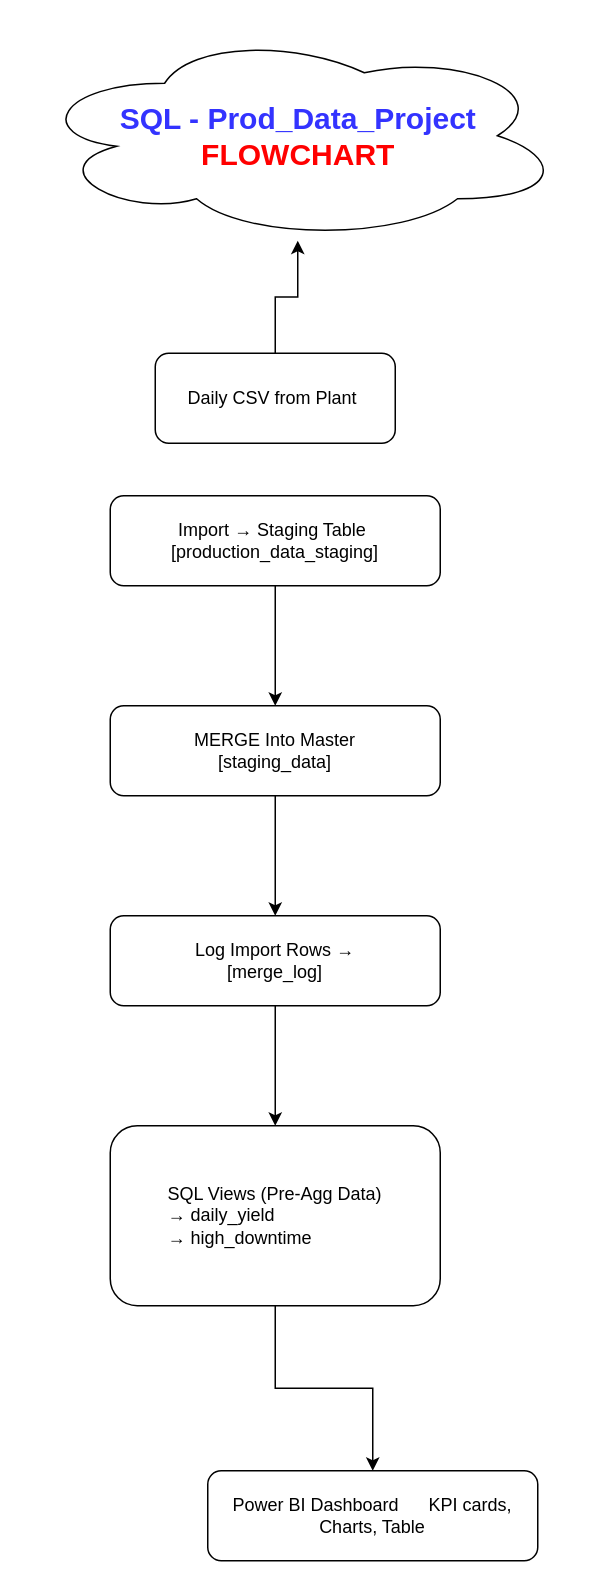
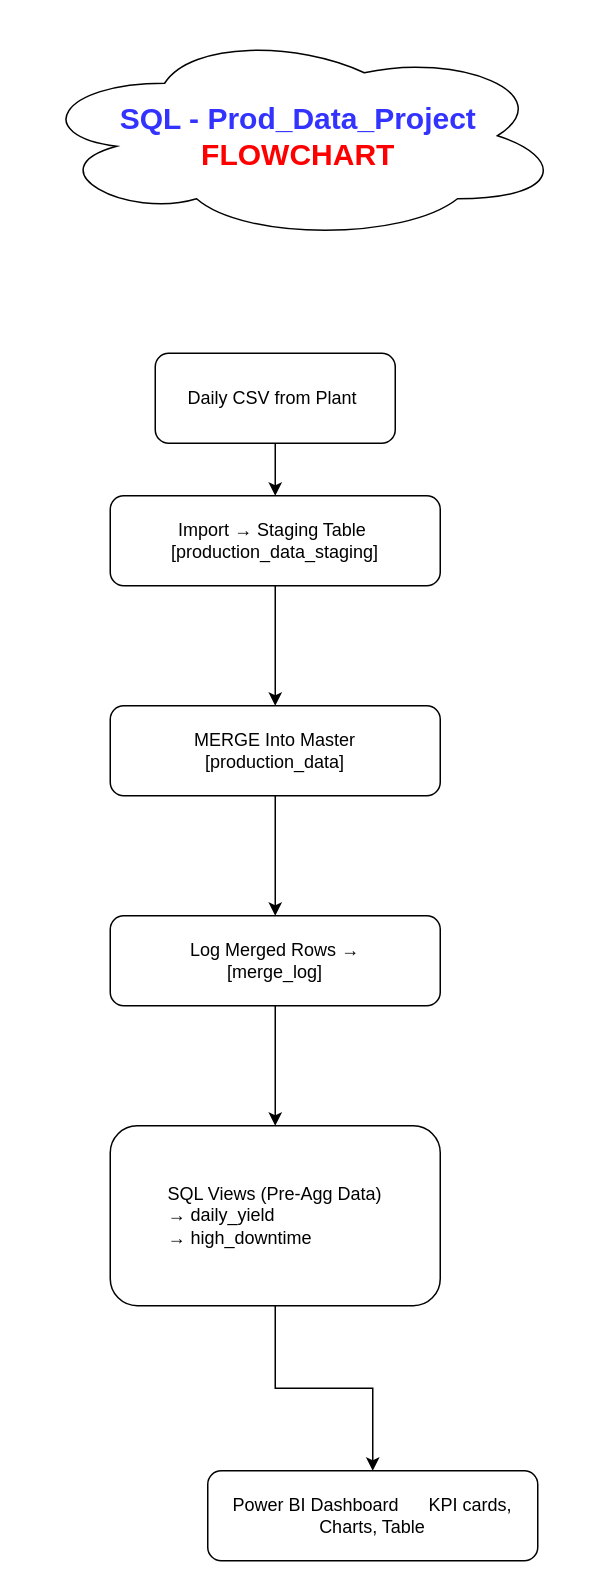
edge "Daily CSV from Plant" -> "SQL - Prod_Data_Project FLOWCHART": now "Daily CSV from Plant" -> "Import → Staging Table [production_data_staging]"
node "MERGE Into Master [staging_data]": label "MERGE Into Master [staging_data]" -> "MERGE Into Master [production_data]"
node "Log Import Rows → [merge_log]": label "Log Import Rows → [merge_log]" -> "Log Merged Rows → [merge_log]"
